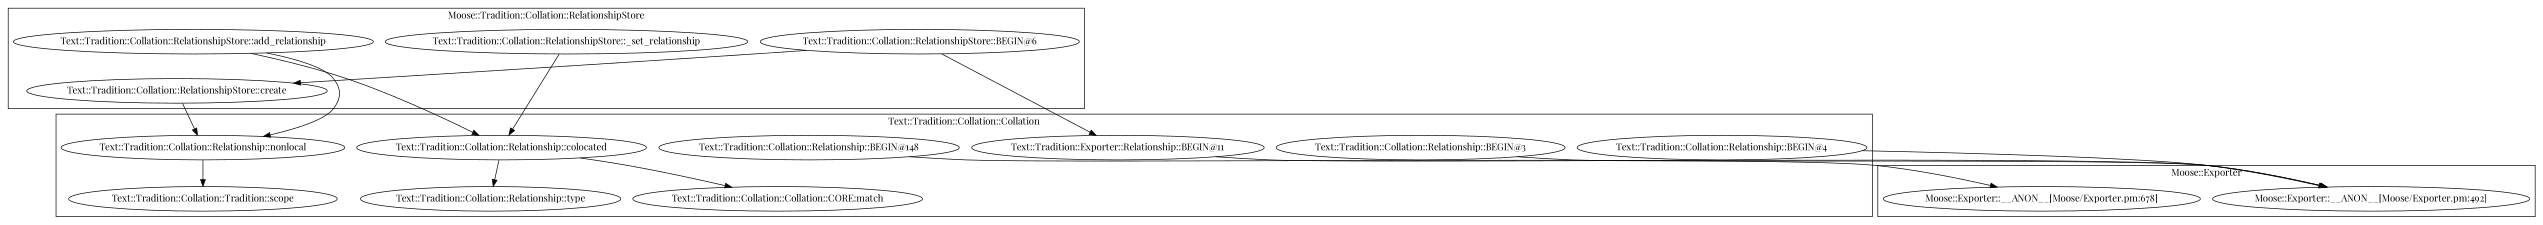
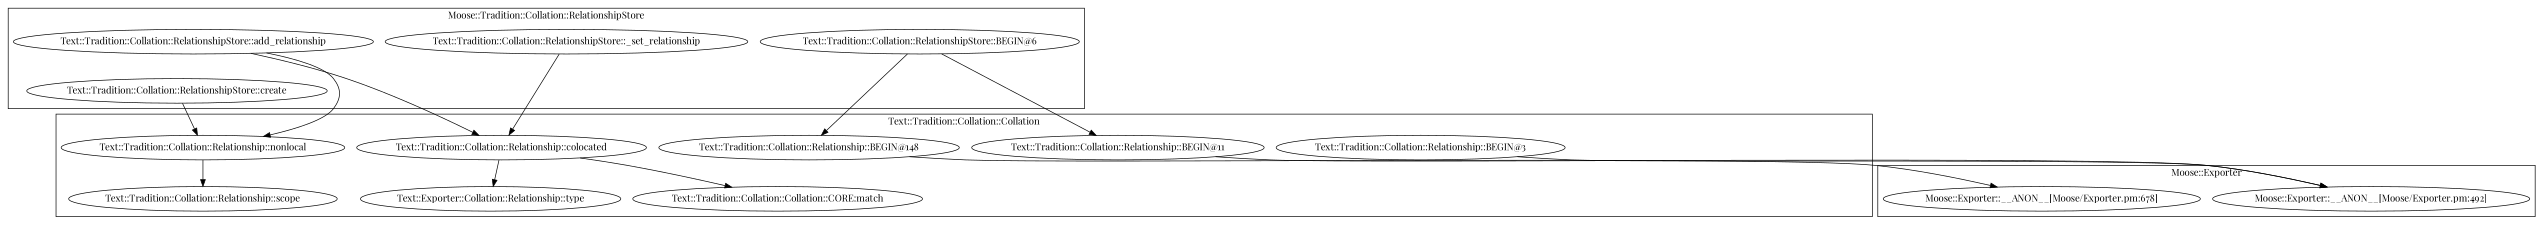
edge "Text::Tradition::Collation::RelationshipStore::BEGIN@6" -> "Text::Tradition::Collation::RelationshipStore::create": now "Text::Tradition::Collation::RelationshipStore::BEGIN@6" -> "Text::Tradition::Collation::Relationship::BEGIN@148"
node "Text::Tradition::Exporter::Relationship::BEGIN@11": label "Text::Tradition::Exporter::Relationship::BEGIN@11" -> "Text::Tradition::Collation::Relationship::BEGIN@11"
node "Text::Tradition::Collation::Relationship::BEGIN@4": removed
node "Text::Tradition::Collation::Tradition::scope": label "Text::Tradition::Collation::Tradition::scope" -> "Text::Tradition::Collation::Relationship::scope"
node "Text::Tradition::Collation::Relationship::type": label "Text::Tradition::Collation::Relationship::type" -> "Text::Exporter::Collation::Relationship::type"
